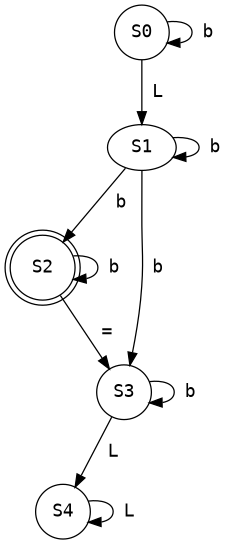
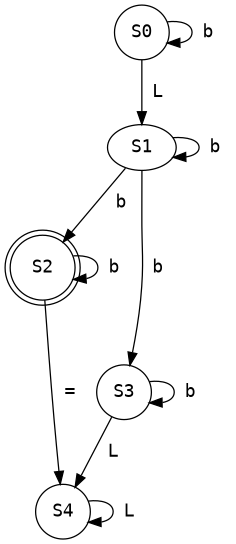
edge "S2" -> "S3": now "S2" -> "S4"
